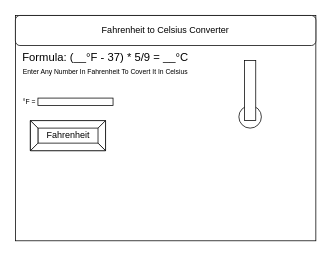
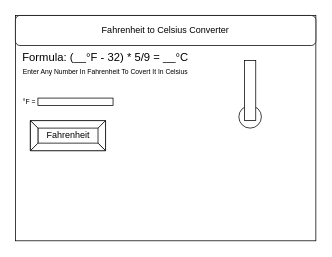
node "Formula: (__°F - 37) * 5/9 = __°C": label "Formula: (__°F - 37) * 5/9 = __°C" -> "Formula: (__°F - 32) * 5/9 = __°C"
